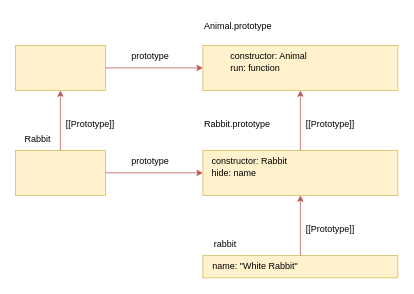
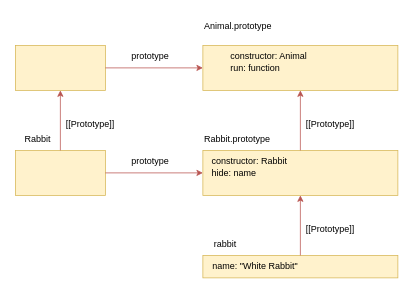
node "Rabbit.prototype": moved (240, 124) -> (240, 139)
